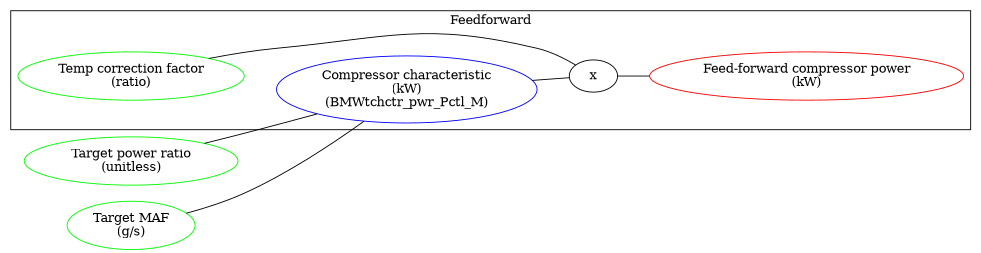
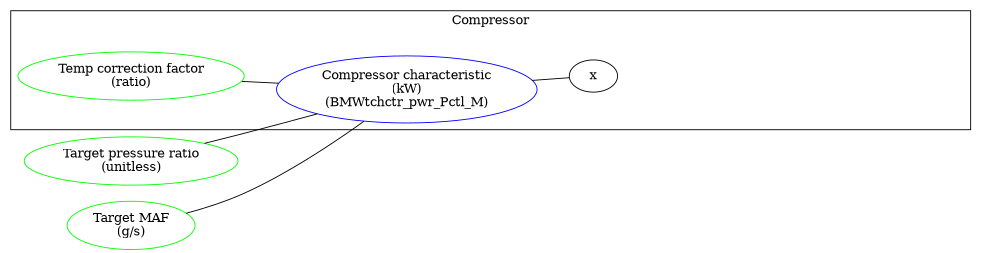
cluster "Feedforward": label "Feedforward" -> "Compressor"
edge "Temp correction factor (ratio)" -- "x": now "Temp correction factor (ratio)" -- "Compressor characteristic (kW) (BMWtchctr_pwr_Pctl_M)"
node "Feed-forward compressor power (kW)": removed
node "Target power ratio (unitless)": label "Target power ratio (unitless)" -> "Target pressure ratio (unitless)"
